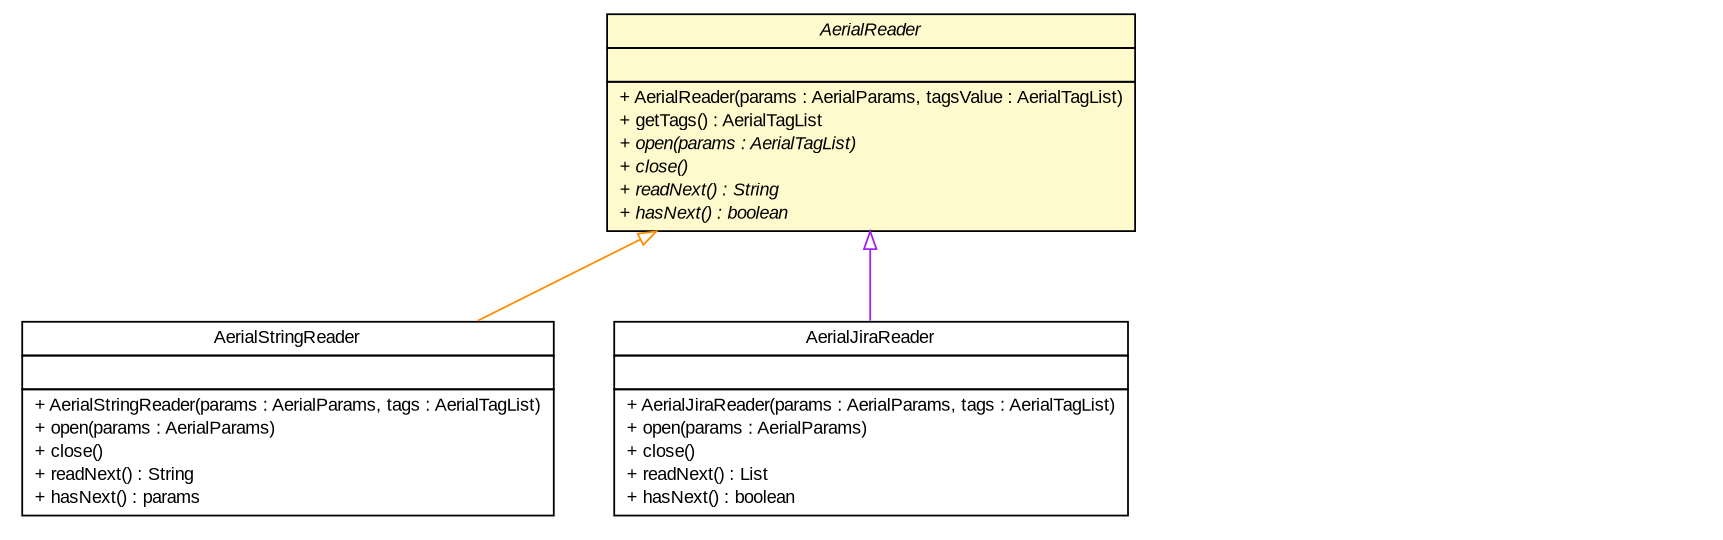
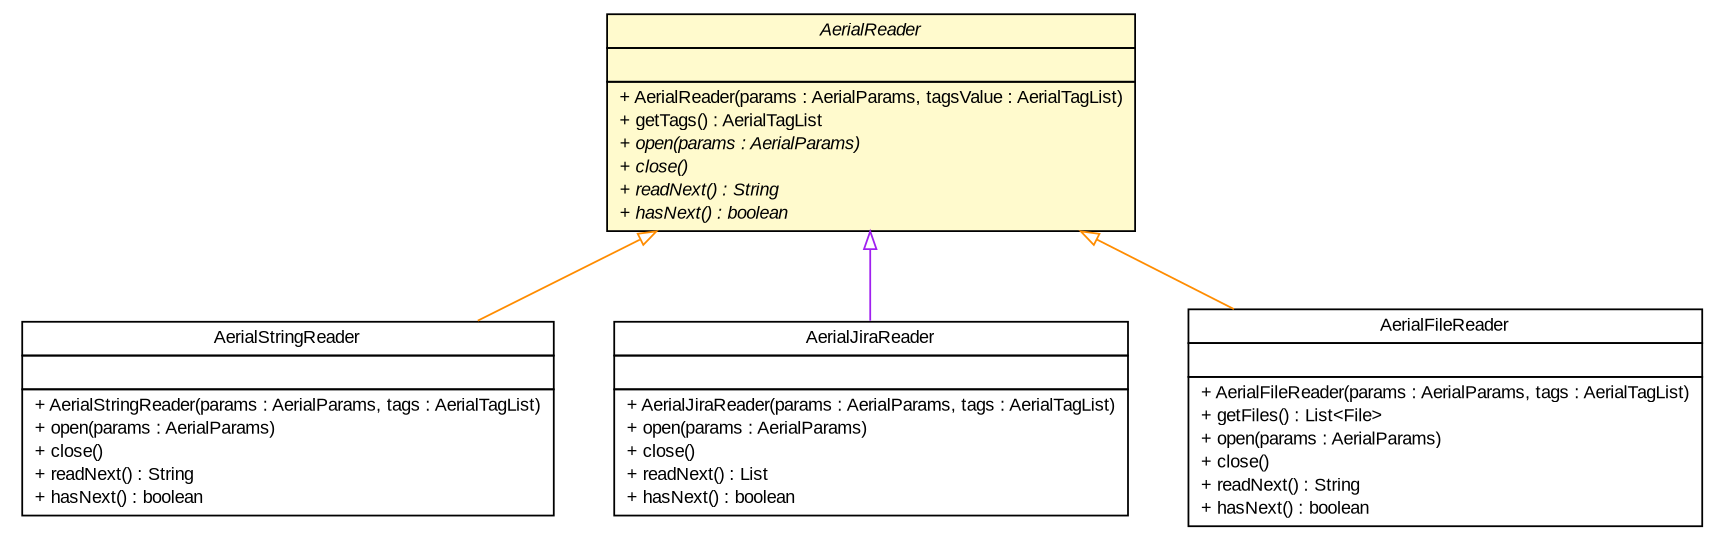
node "AerialReader": text "+ open(params : AerialTagList)" -> "+ open(params : AerialParams)"
node "AerialFileReader": added
node "AerialStringReader": text "+ hasNext() : params" -> "+ hasNext() : boolean"
